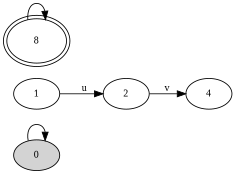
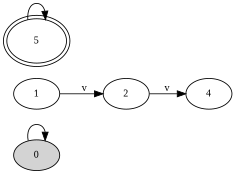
node "8": label "8" -> "5"
edge "1" -> "2": label "u" -> "v"
